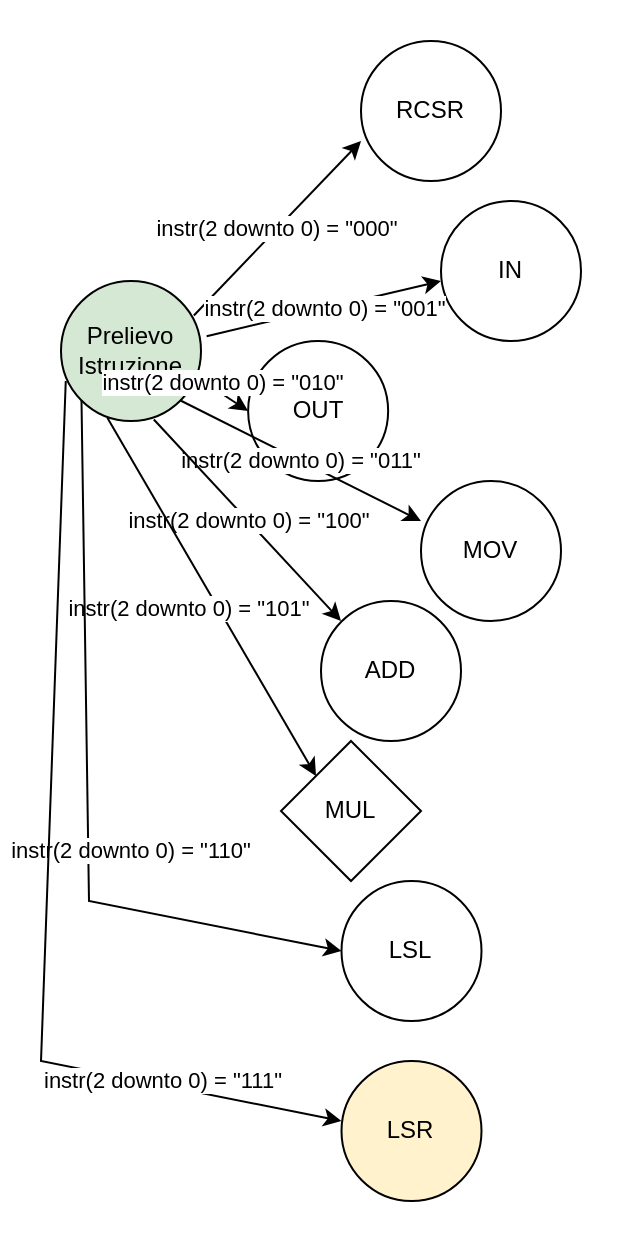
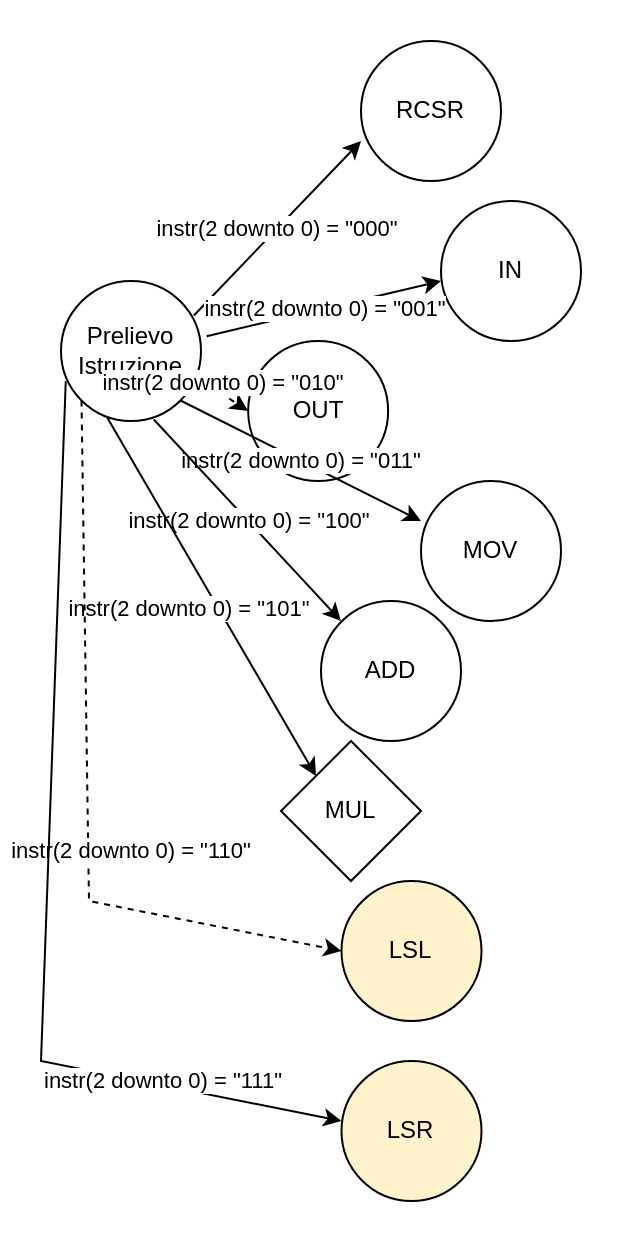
node "Prelievo Istruzione": fillcolor #d5e8d4 -> #ffffff
edge "Prelievo Istruzione" -> "OUT": style solid -> dashed
edge "Prelievo Istruzione" -> "LSL": style solid -> dashed
node "LSL": fillcolor #ffffff -> #fff2cc
